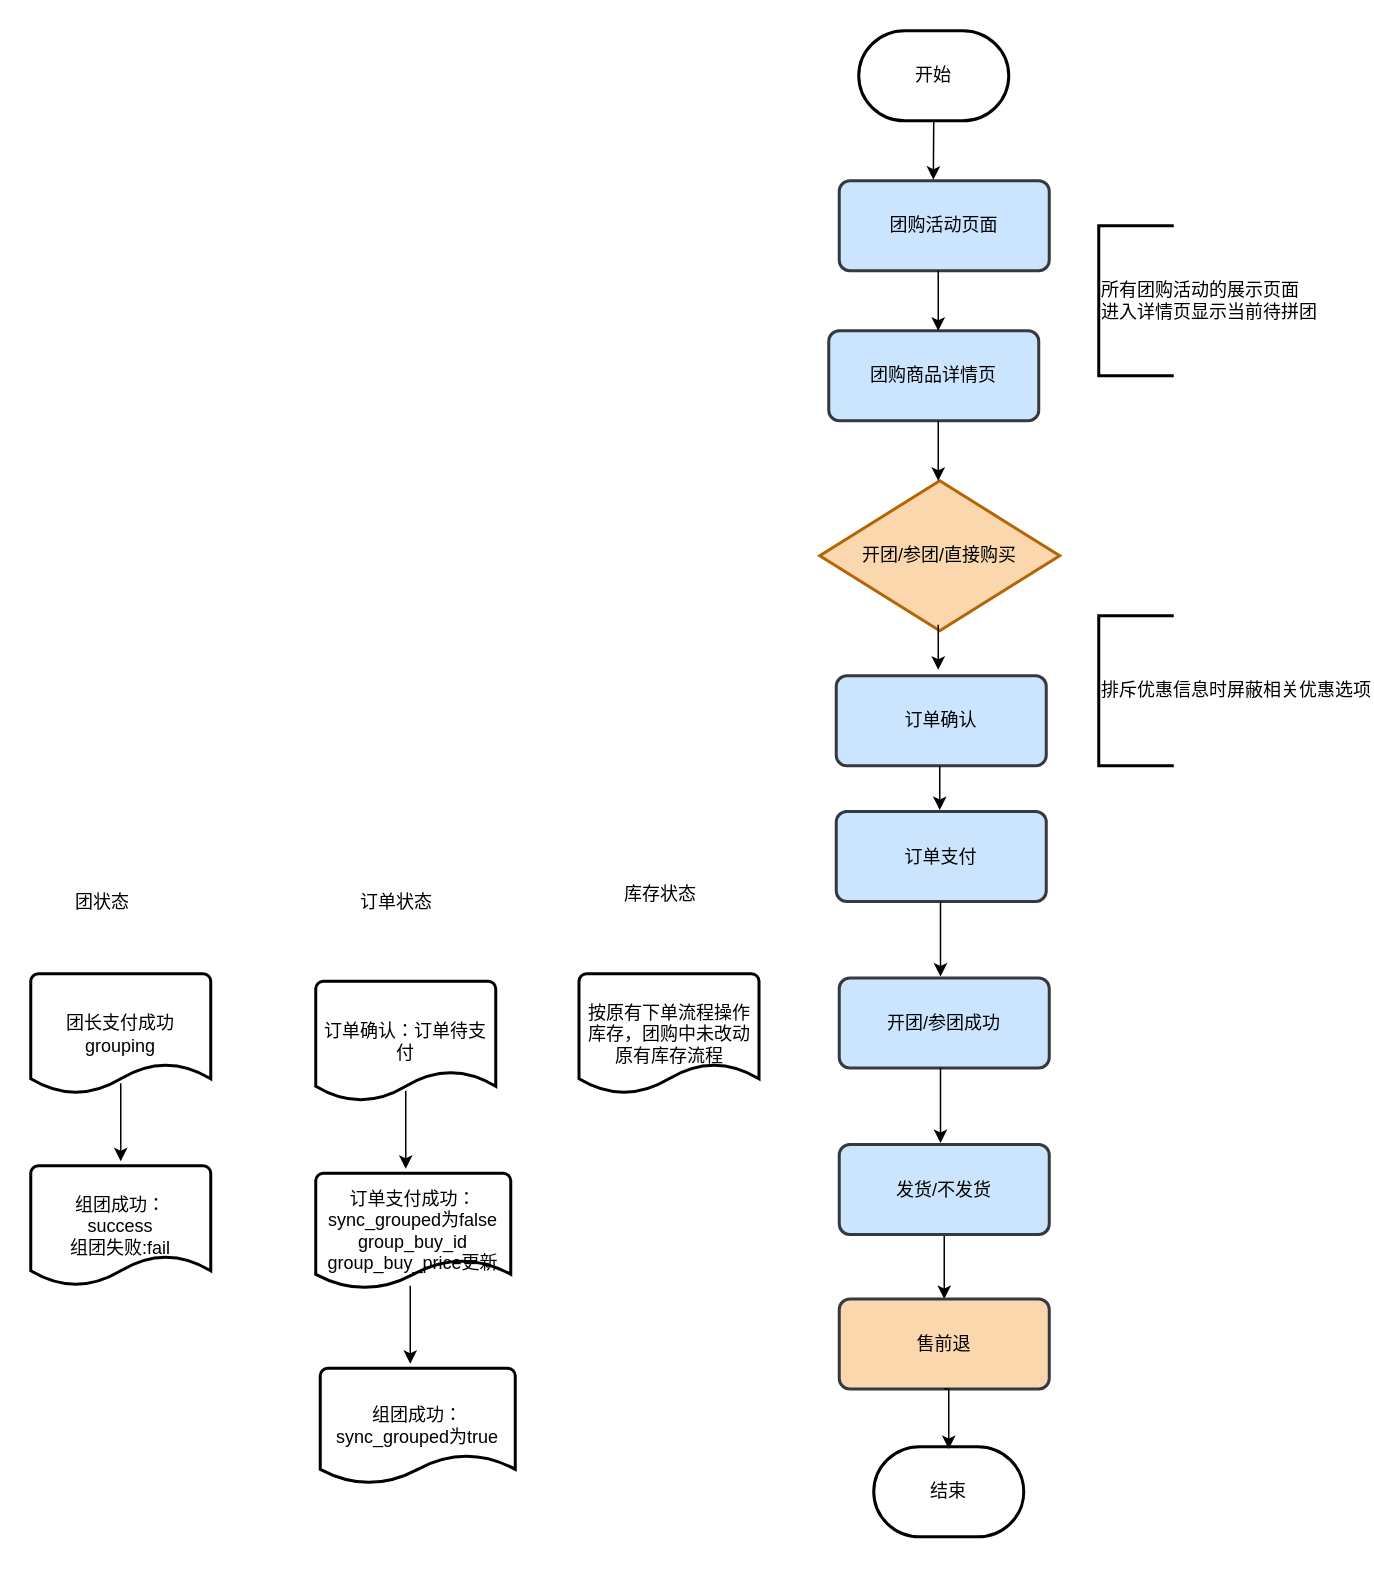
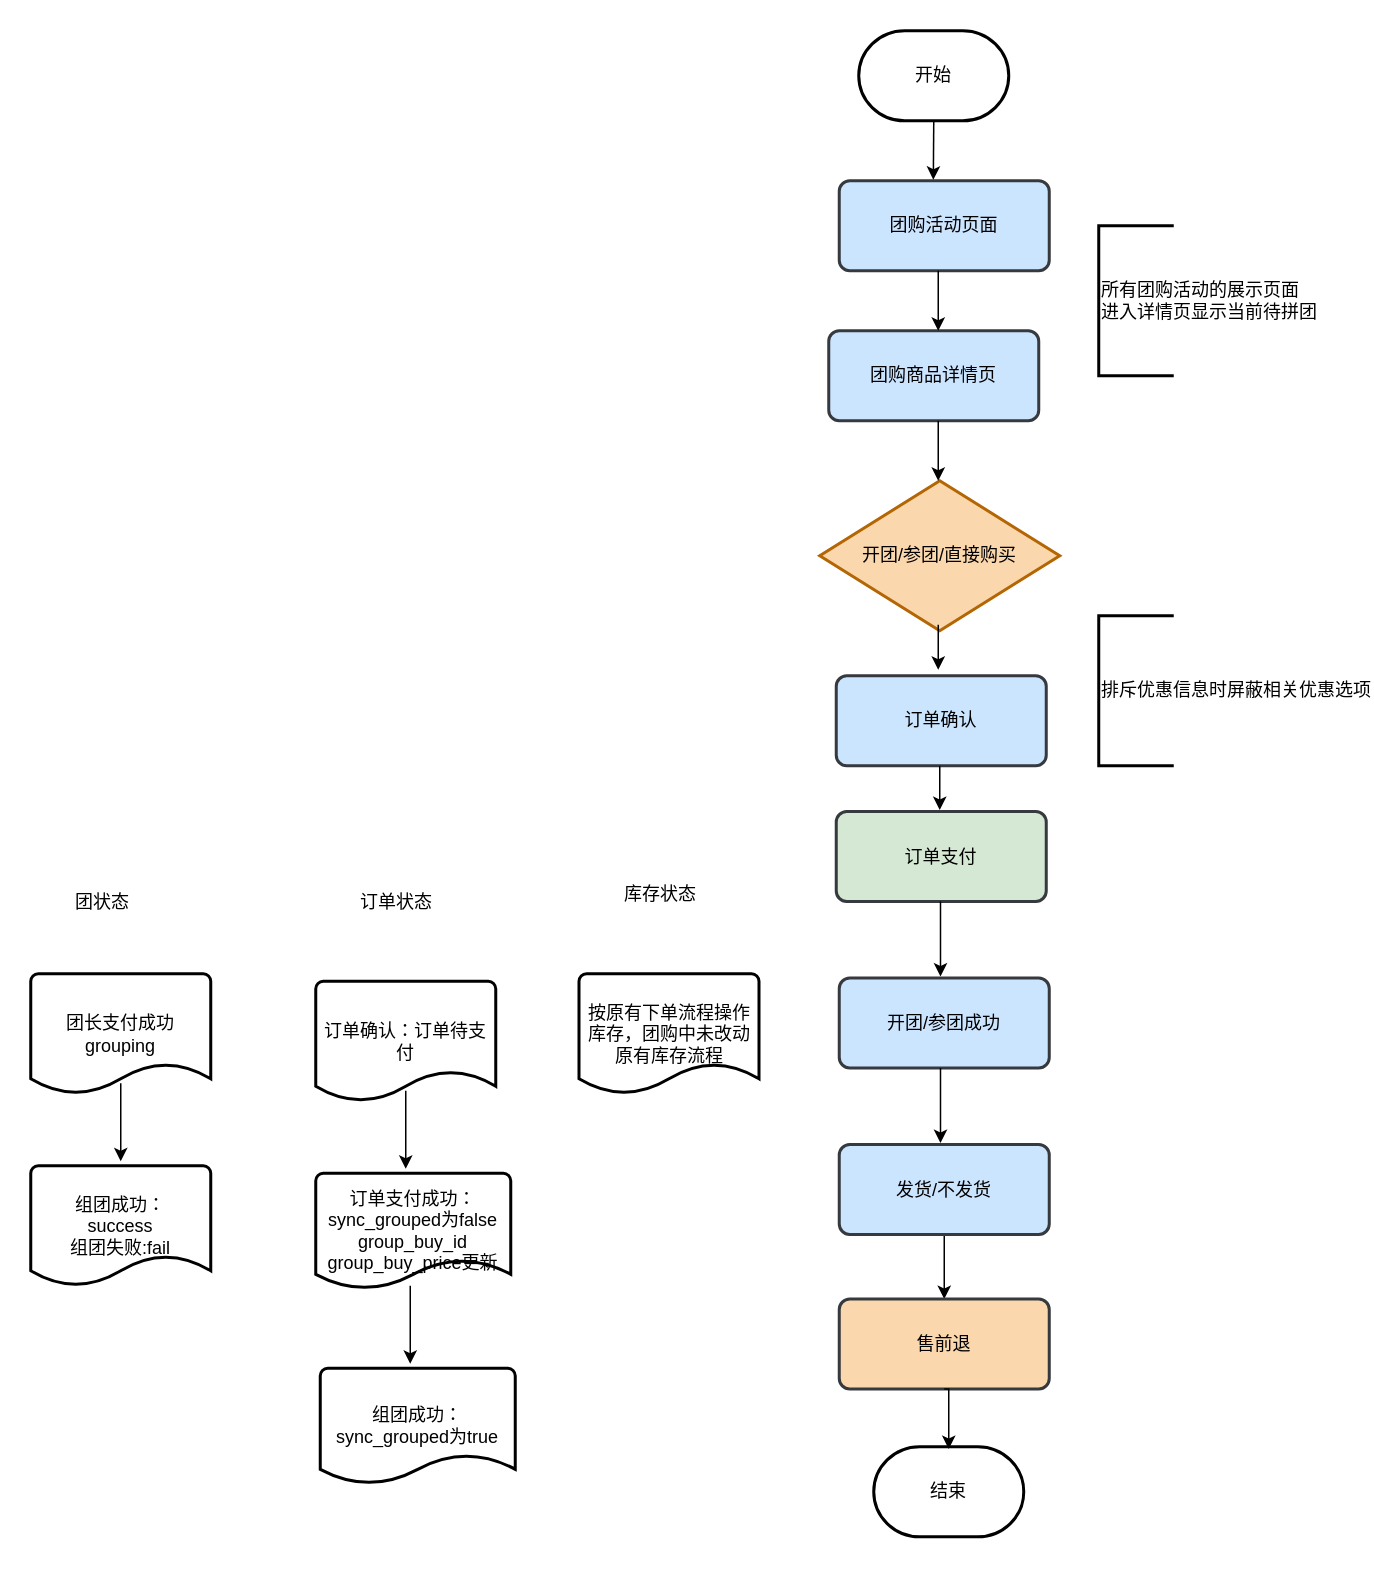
node "订单支付": fillcolor #cce5ff -> #d5e8d4
